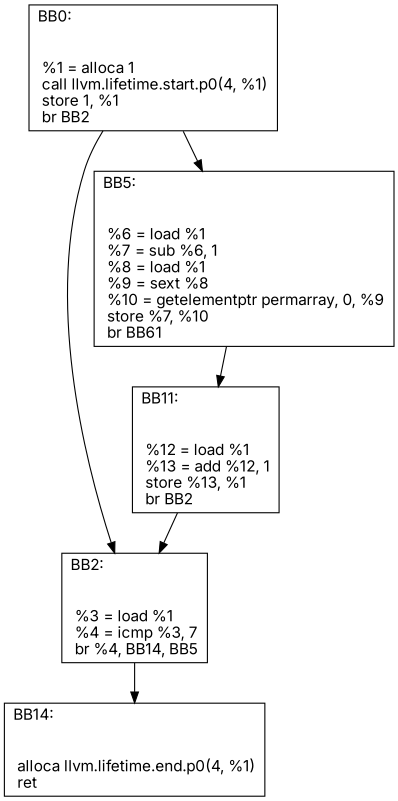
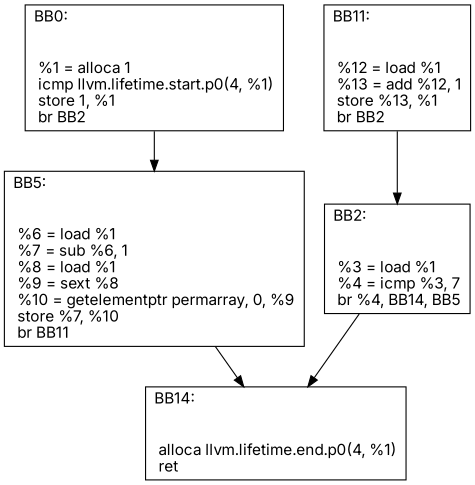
node "BB0:": text "call llvm.lifetime.start.p0(4, %1)" -> "icmp llvm.lifetime.start.p0(4, %1)"
node "BB5:": text "br BB61" -> "br BB11"
edge "BB0:" -> "BB2:": removed
edge "BB5:" -> "BB11:": now "BB5:" -> "BB14:"
